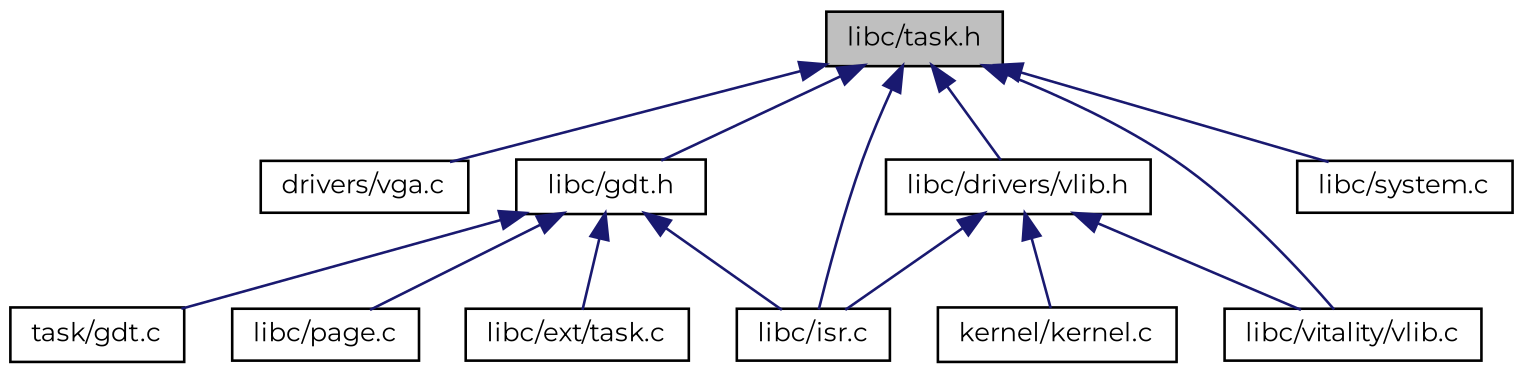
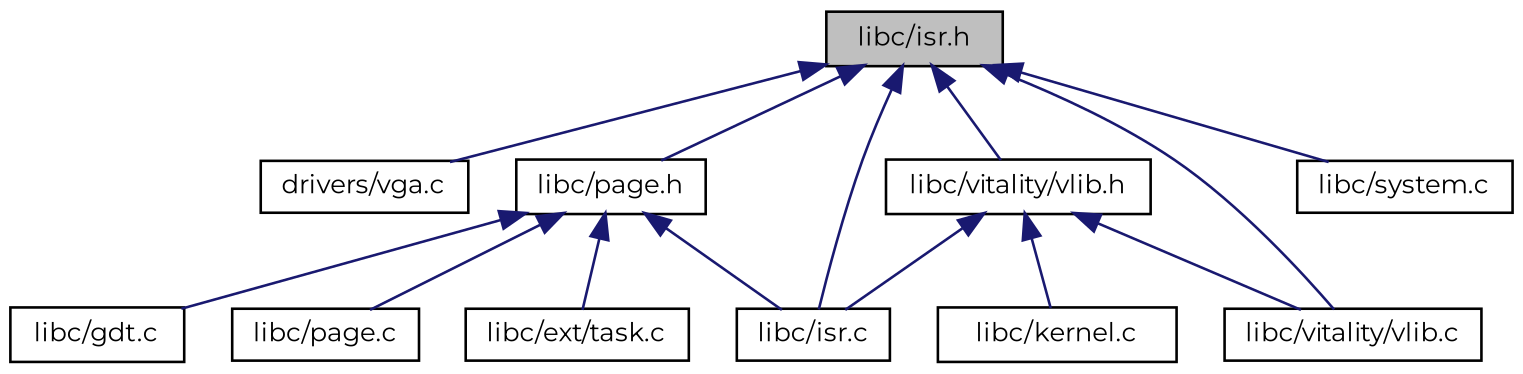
node "libc/task.h": label "libc/task.h" -> "libc/isr.h"
node "libc/gdt.h": label "libc/gdt.h" -> "libc/page.h"
node "libc/drivers/vlib.h": label "libc/drivers/vlib.h" -> "libc/vitality/vlib.h"
node "task/gdt.c": label "task/gdt.c" -> "libc/gdt.c"
node "kernel/kernel.c": label "kernel/kernel.c" -> "libc/kernel.c"
